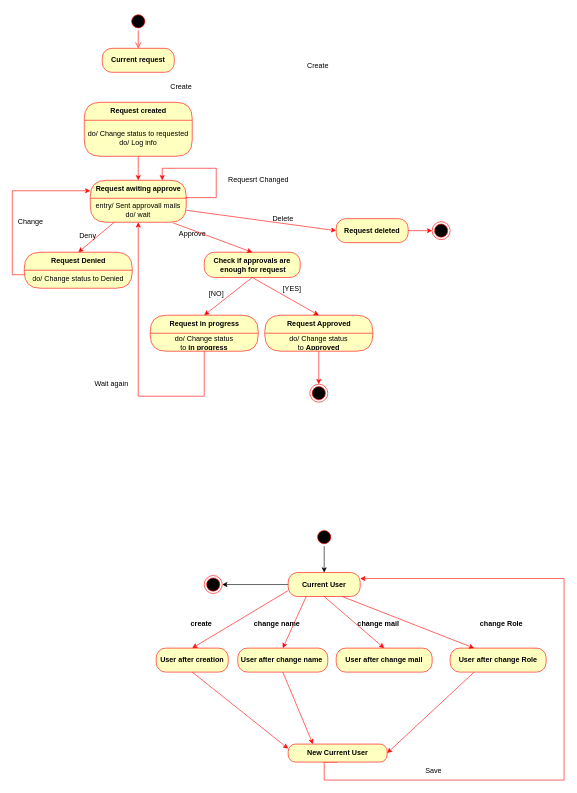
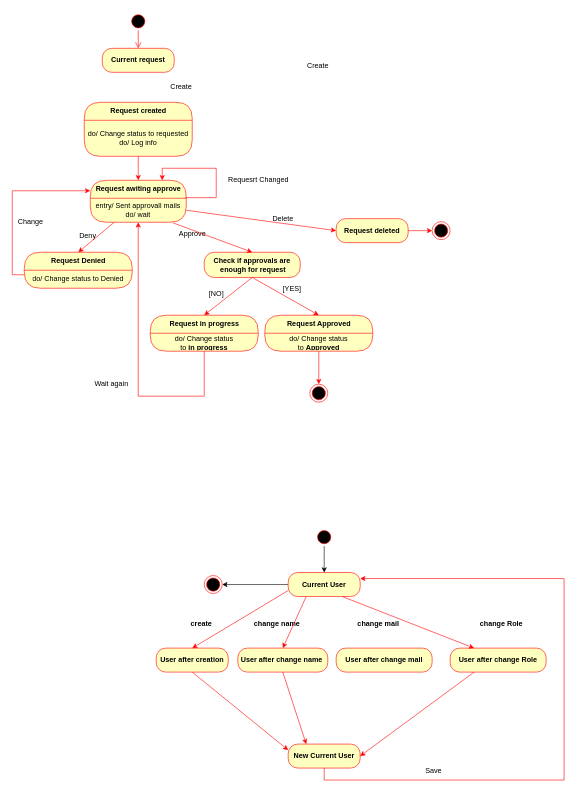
edge "Current User" -> "User after change mail": removed
node "New Current User": size 99x18 -> 72x24
